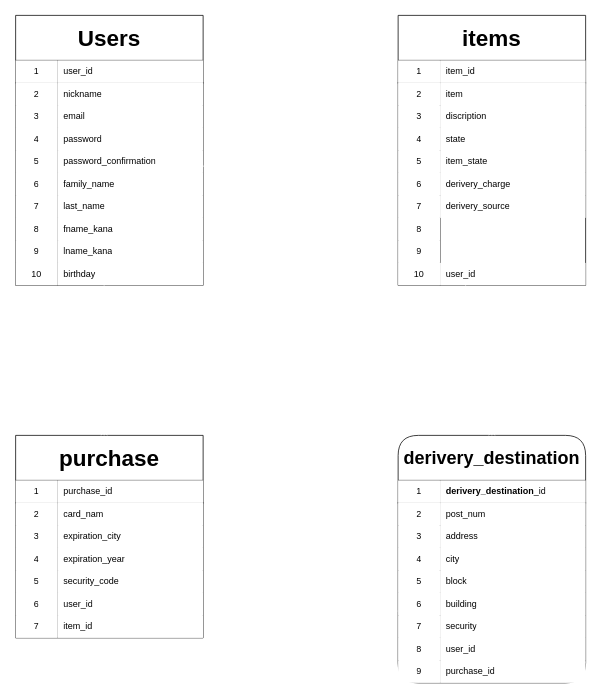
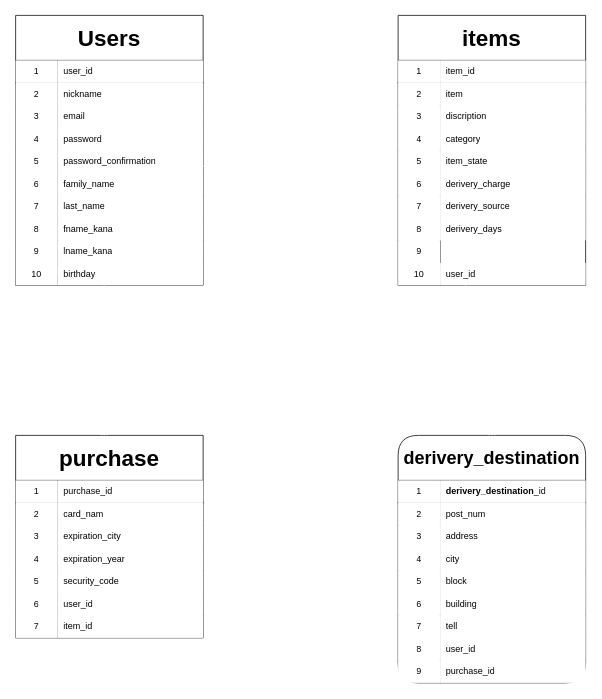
node "state": label "state" -> "category"
node "derivery_days": added
node "security": label "security" -> "tell"
